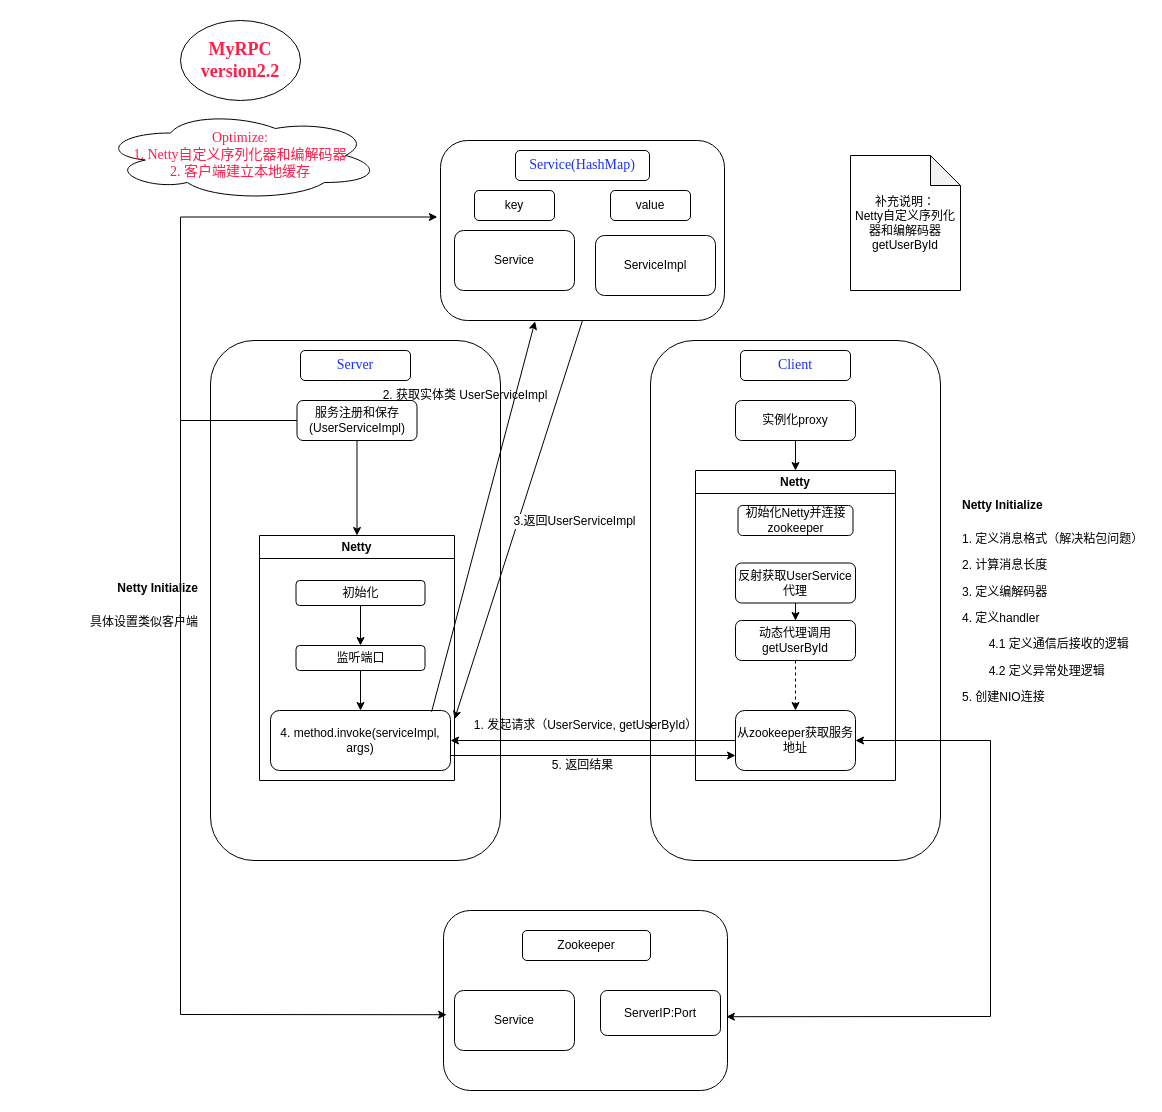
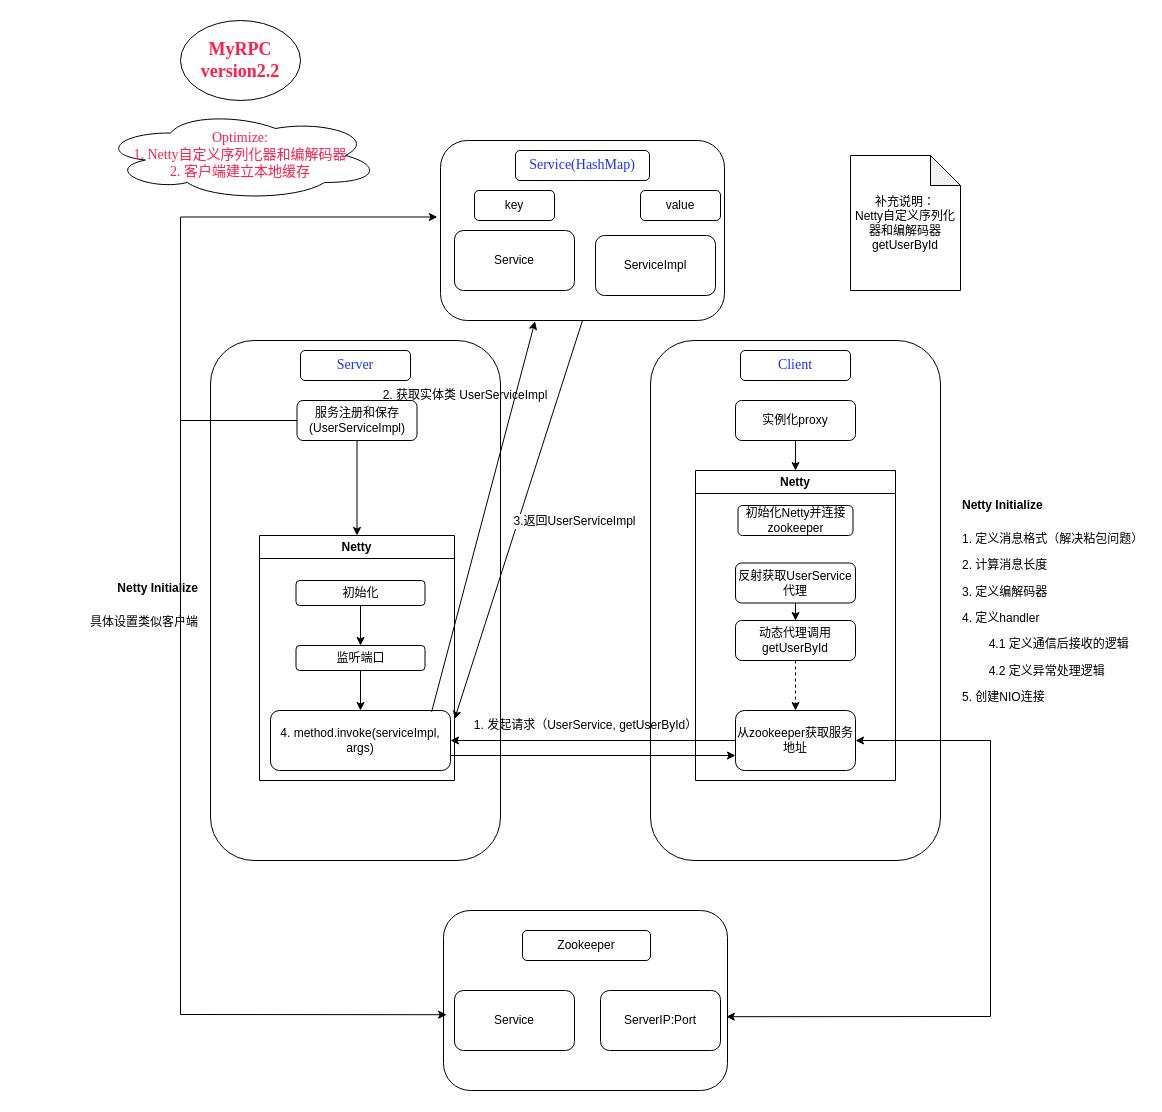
node "value": moved (651, 206) -> (681, 206)
node "5. 返回结果": removed
node "ServerIP:Port": size 120x45 -> 120x60
